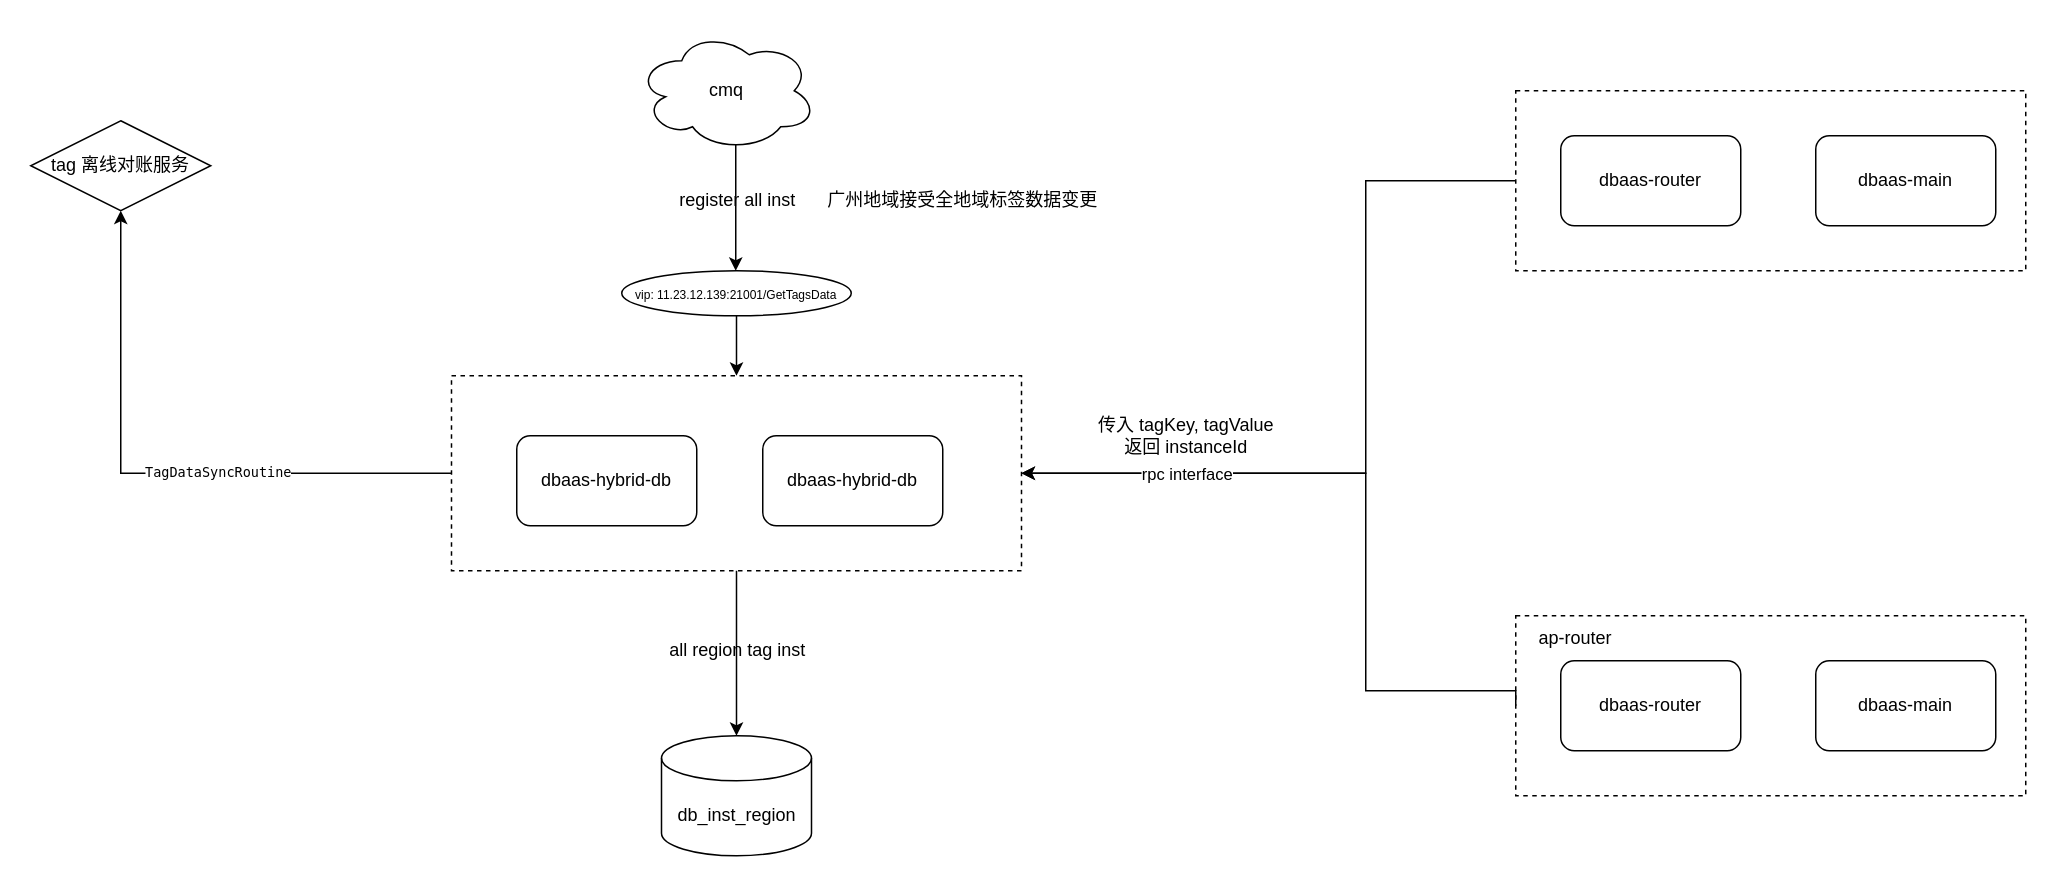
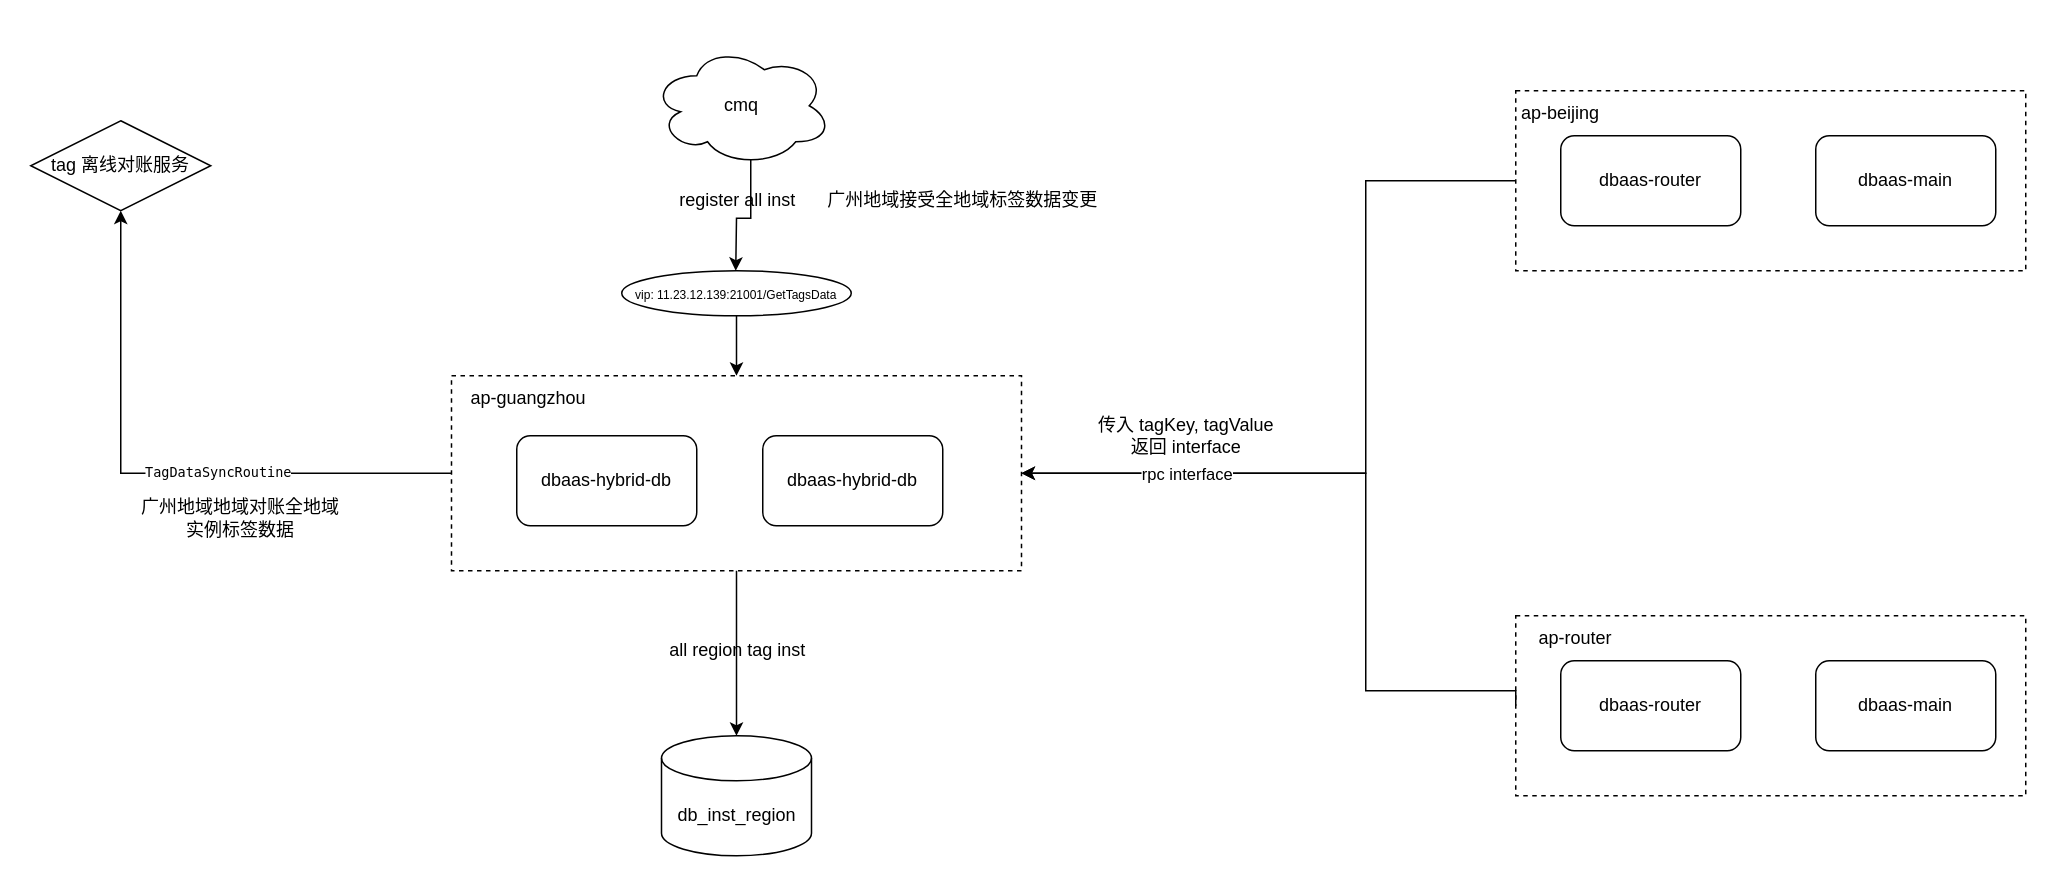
node "cmq": moved (727, 91) -> (742, 106)
node "ap-beijing": added
node "ap-guangzhou": added
node "传入 tagKey, tagValue 返回 instanceId": label "传入 tagKey, tagValue 返回 instanceId" -> "传入 tagKey, tagValue 返回 interface"
node "广州地域地域对账全地域实例标签数据": added
